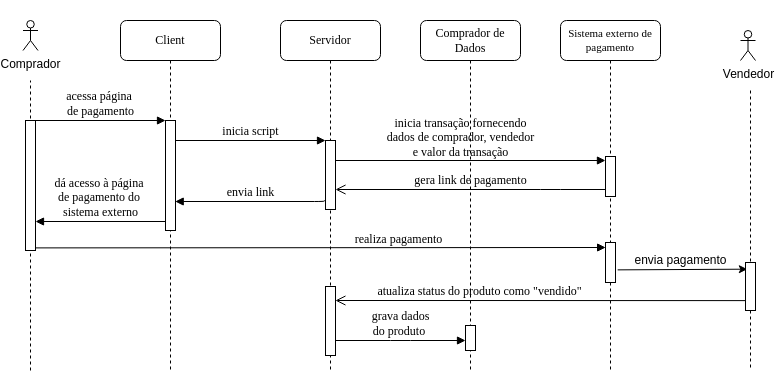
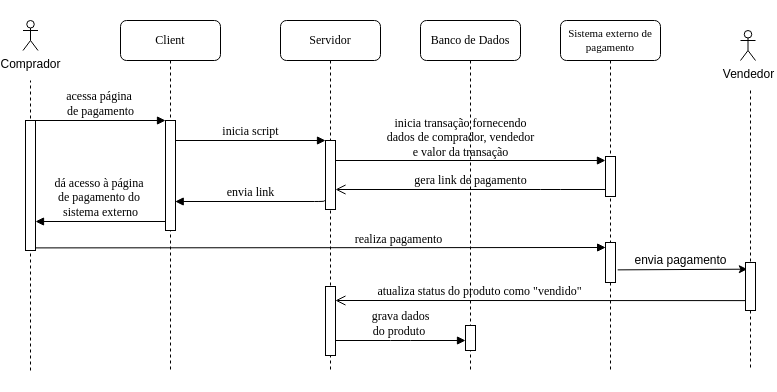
node "Comprador de Dados": label "Comprador de Dados" -> "Banco de Dados"
